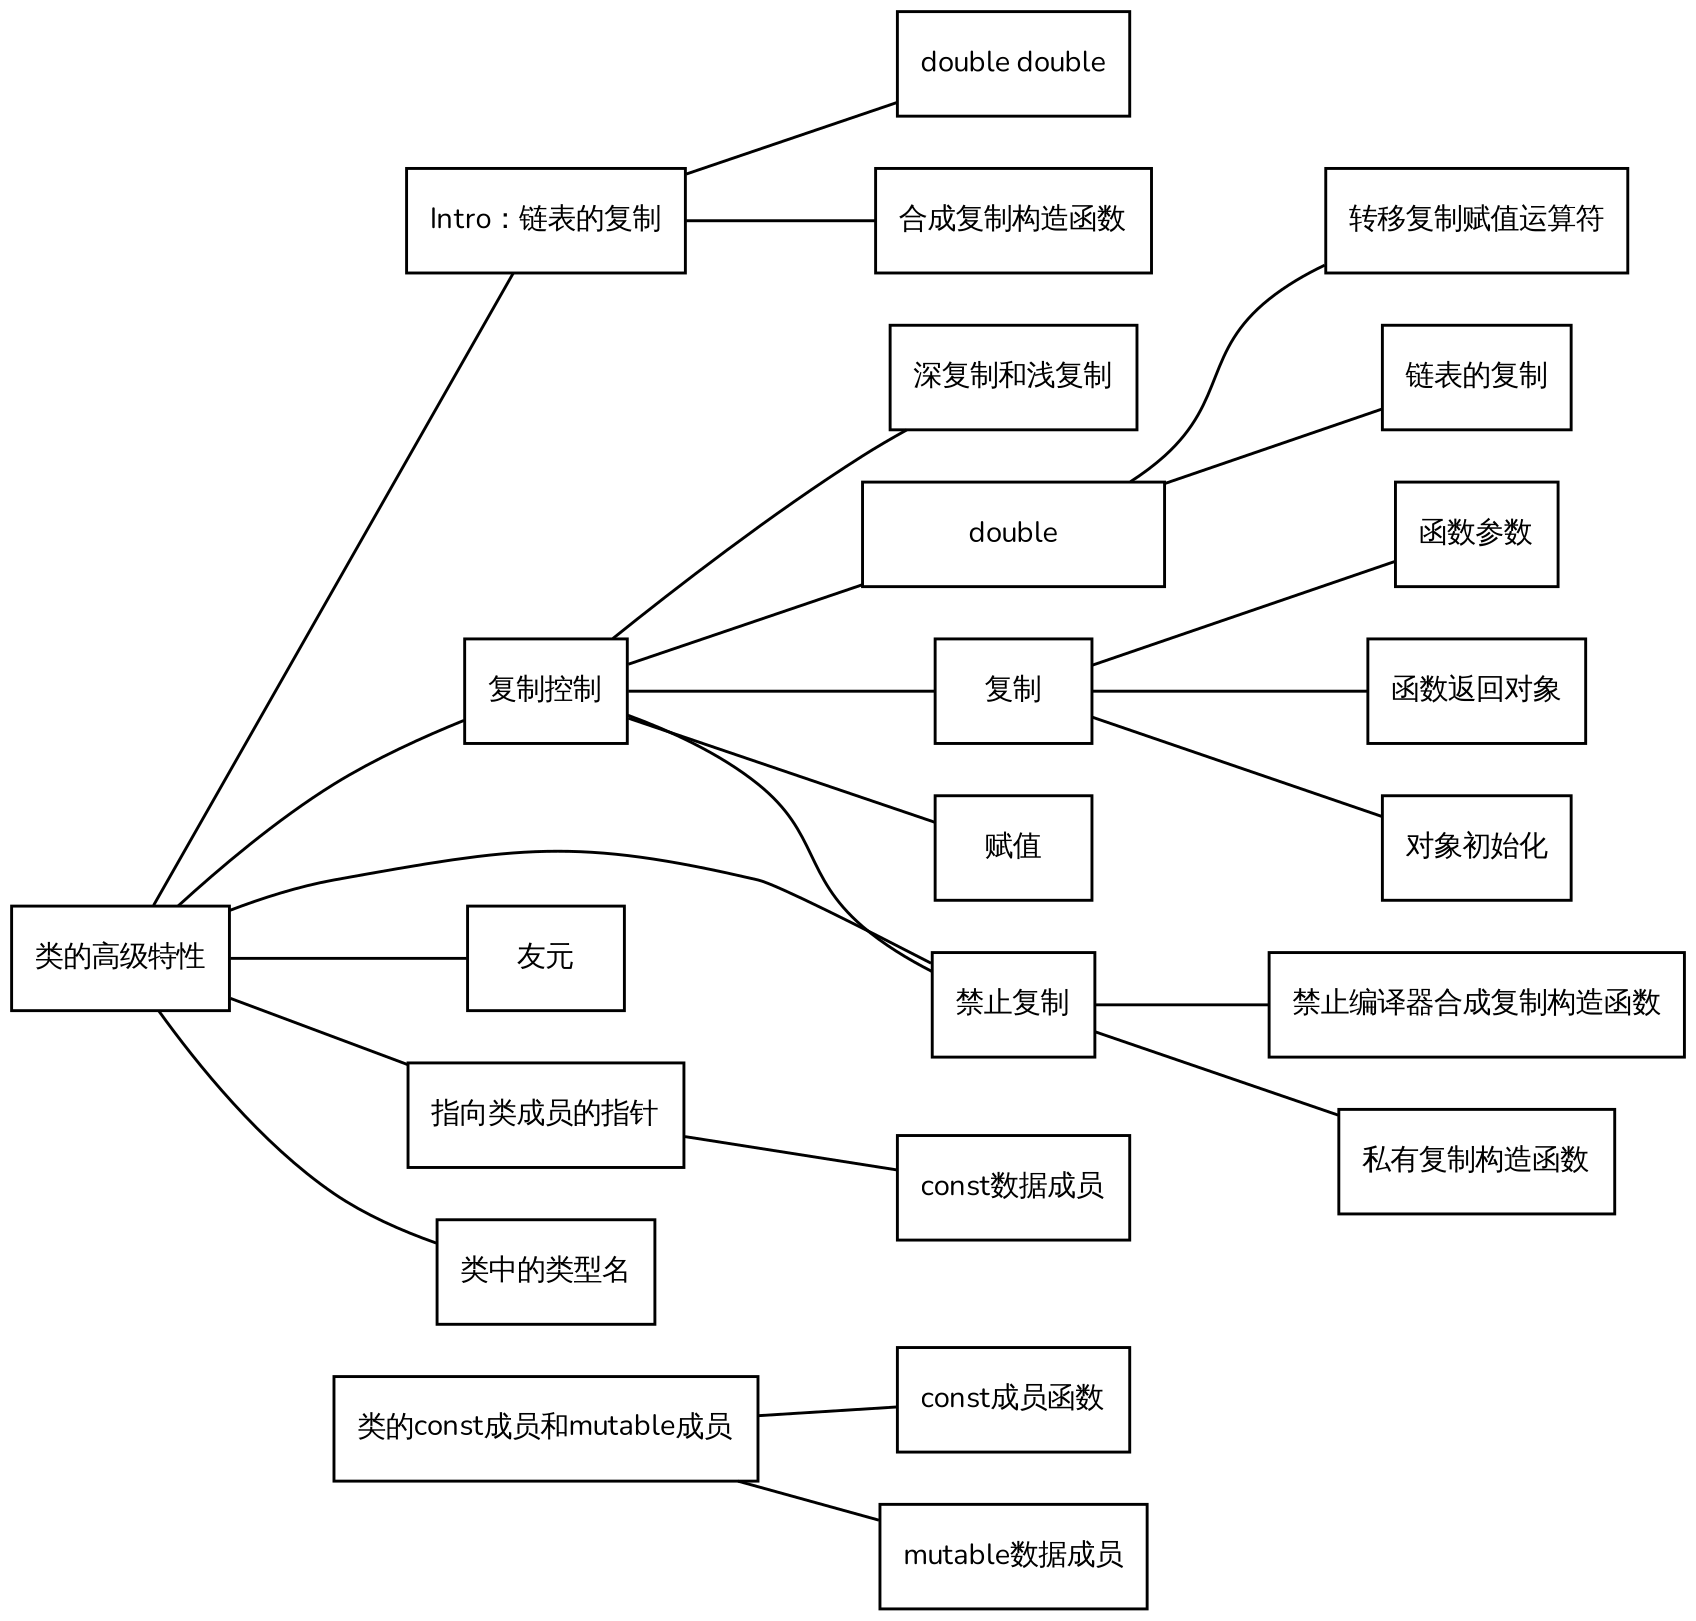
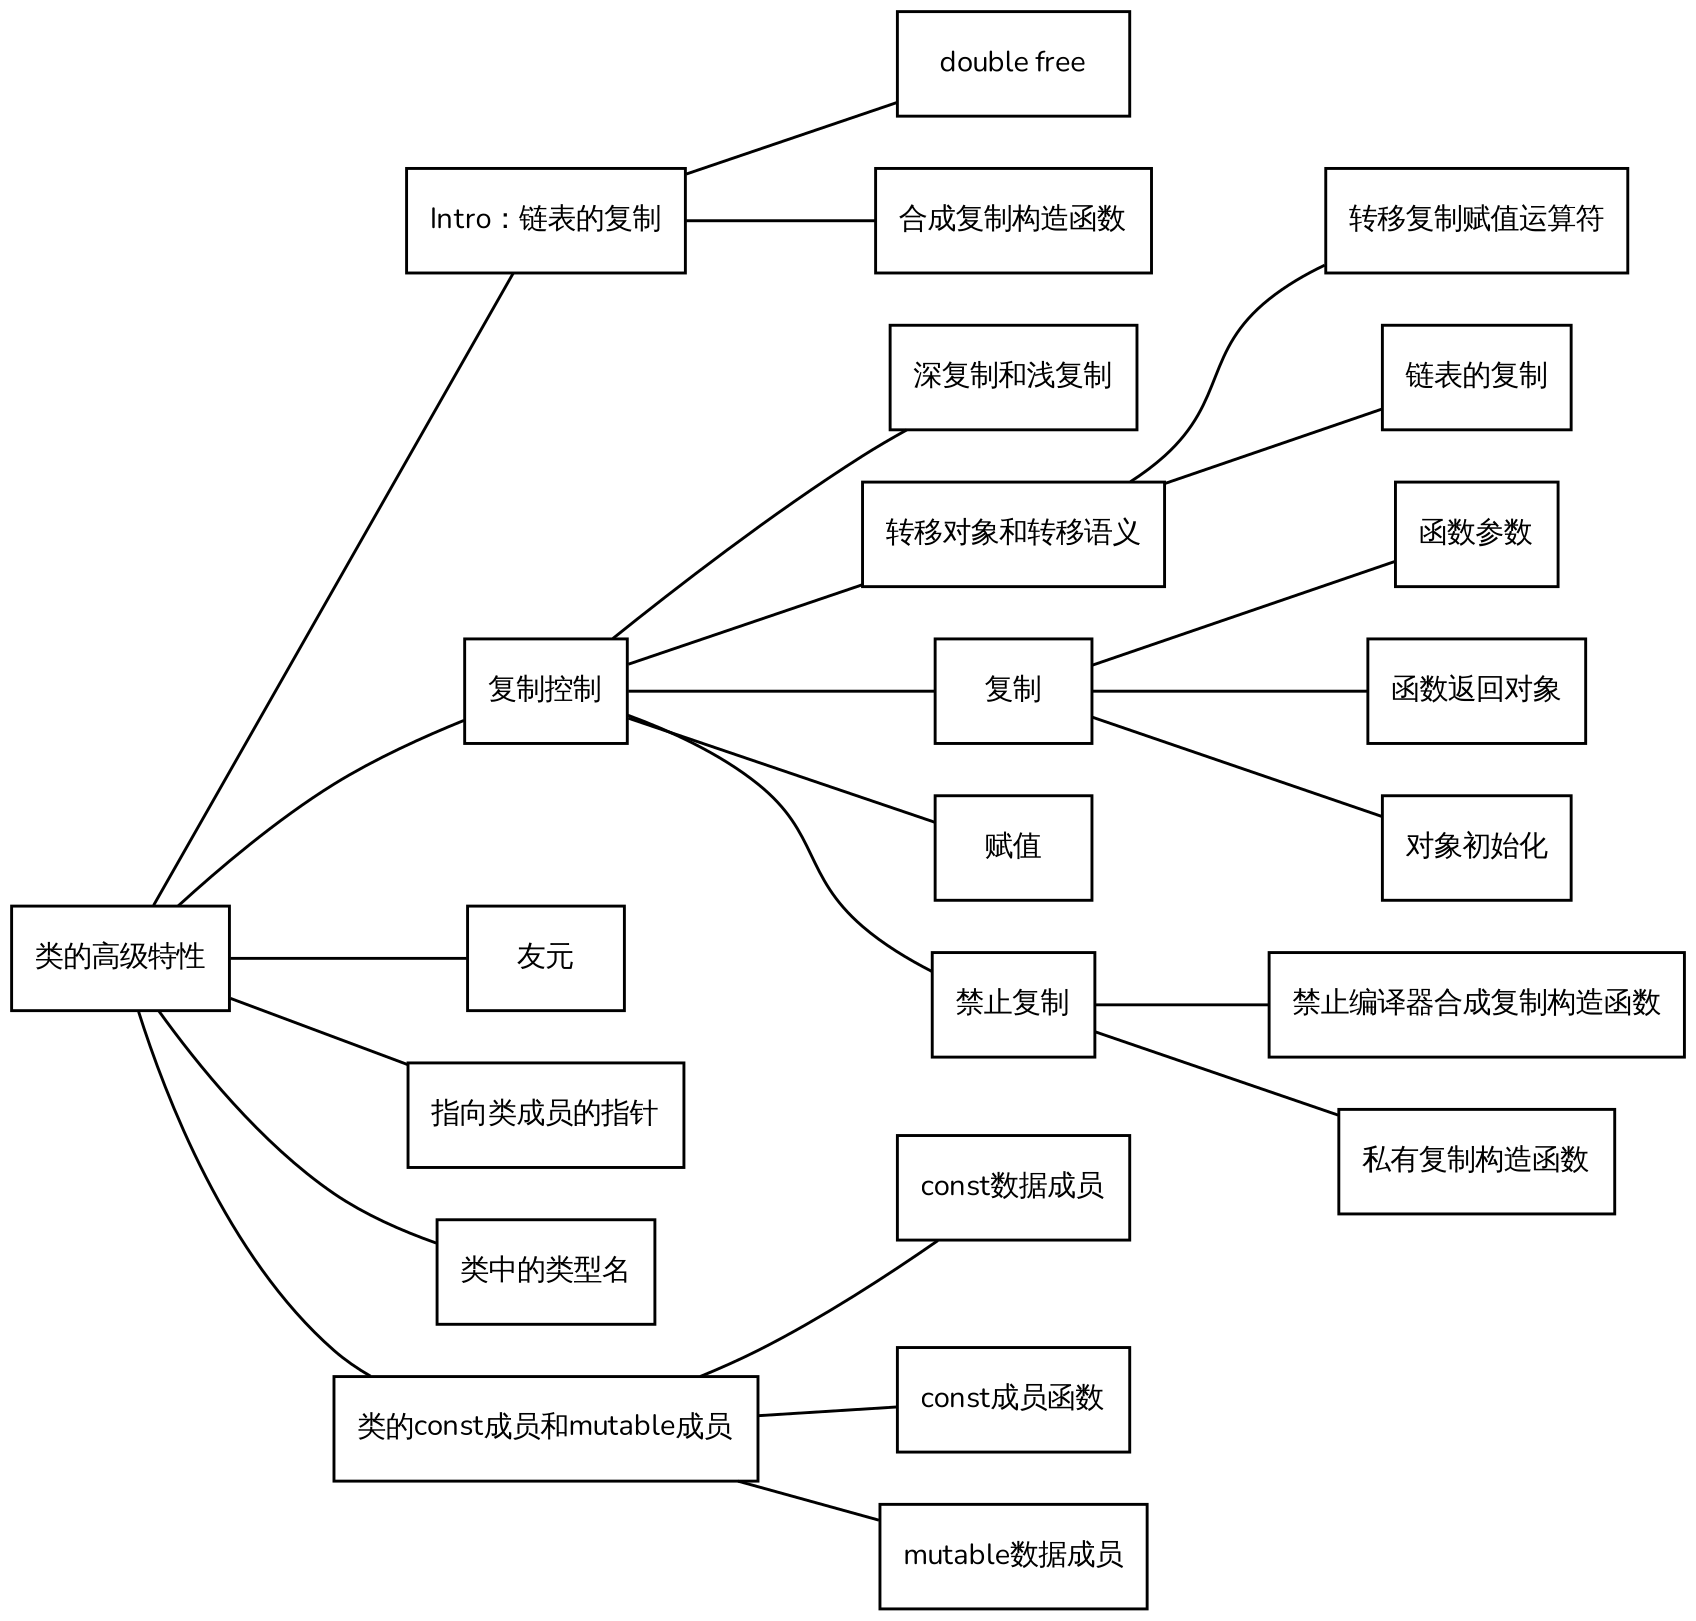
node "double double": label "double double" -> "double free"
node "double": label "double" -> "转移对象和转移语义"
edge "类的高级特性" -- "禁止复制": now "类的高级特性" -- "类的const成员和mutable成员"
edge "指向类成员的指针" -- "const数据成员": now "类的const成员和mutable成员" -- "const数据成员"
